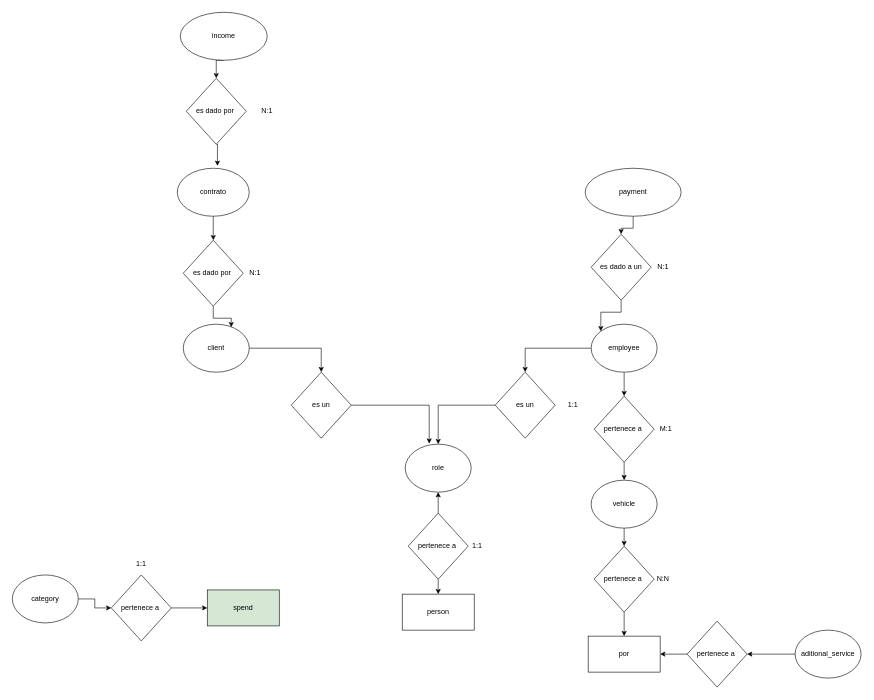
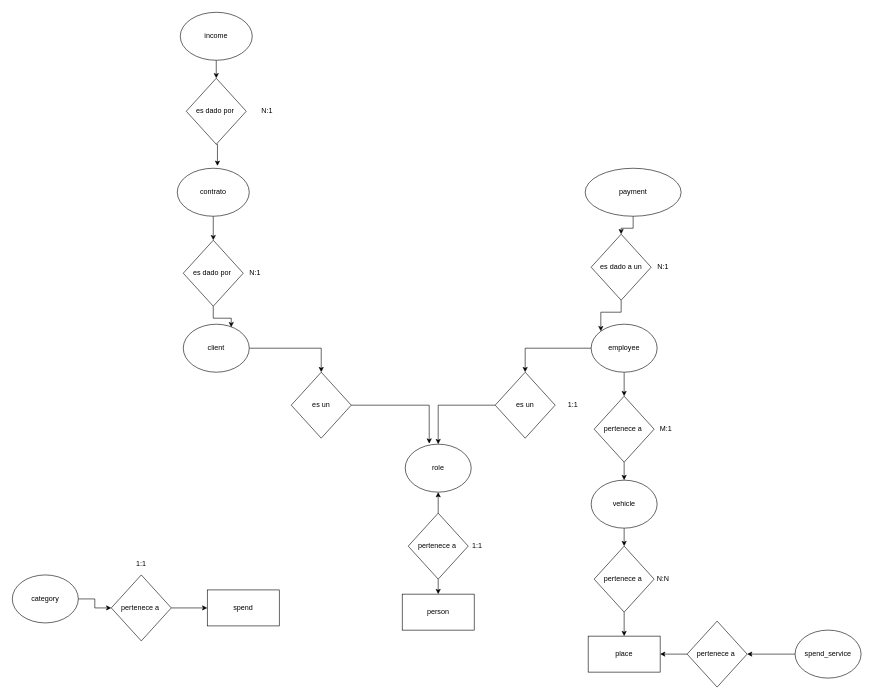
node "income": size 87x48 -> 72x48
node "spend": fillcolor #d5e8d4 -> #ffffff
node "por": label "por" -> "place"
node "aditional_service": label "aditional_service" -> "spend_service"
